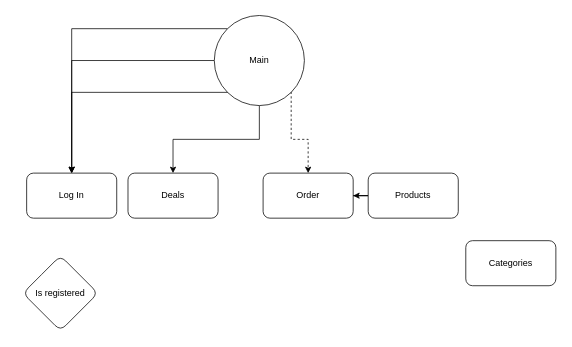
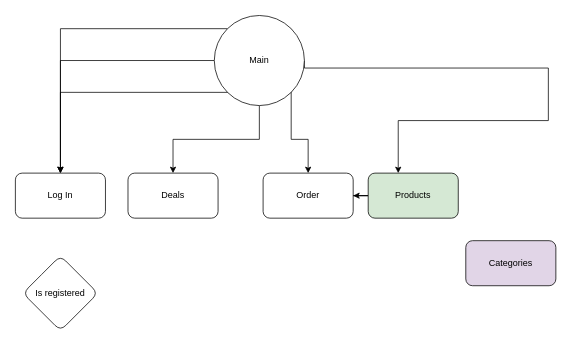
edge "Main" -> "Products": added
edge "Main" -> "Order": style dashed -> solid
node "Log In": moved (72, 195) -> (60, 195)
node "Products": fillcolor #ffffff -> #d5e8d4
node "Categories": fillcolor #ffffff -> #e1d5e7
